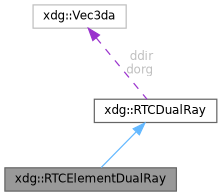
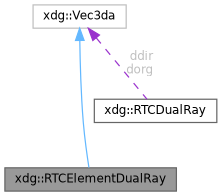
edge "xdg::RTCElementDualRay" -> "xdg::RTCDualRay": now "xdg::RTCElementDualRay" -> "xdg::Vec3da"
